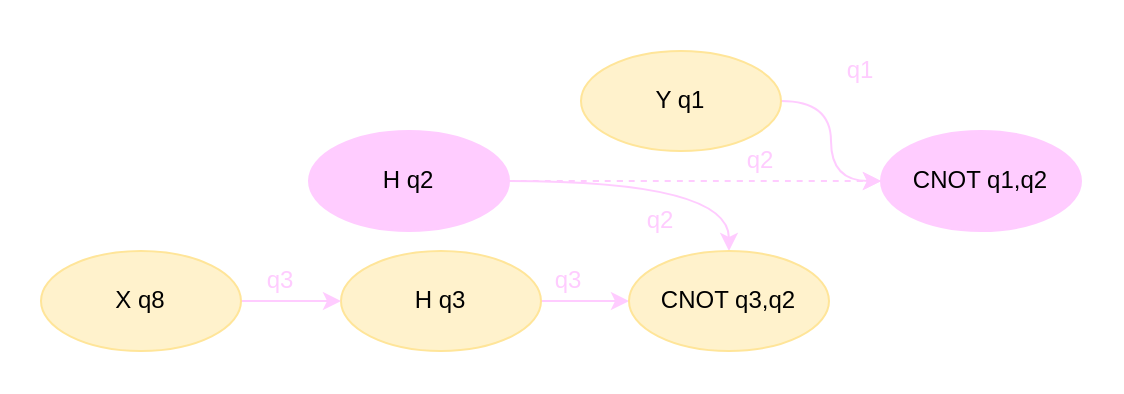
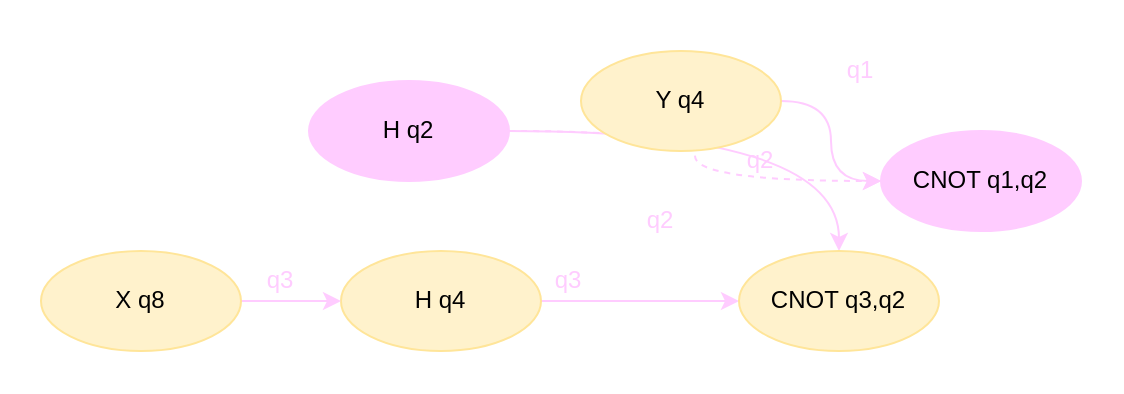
node "Y q1": label "Y q1" -> "Y q4"
node "H q2": moved (409, 181) -> (409, 131)
node "H q3": label "H q3" -> "H q4"
node "CNOT q3,q2": moved (729, 301) -> (839, 301)
